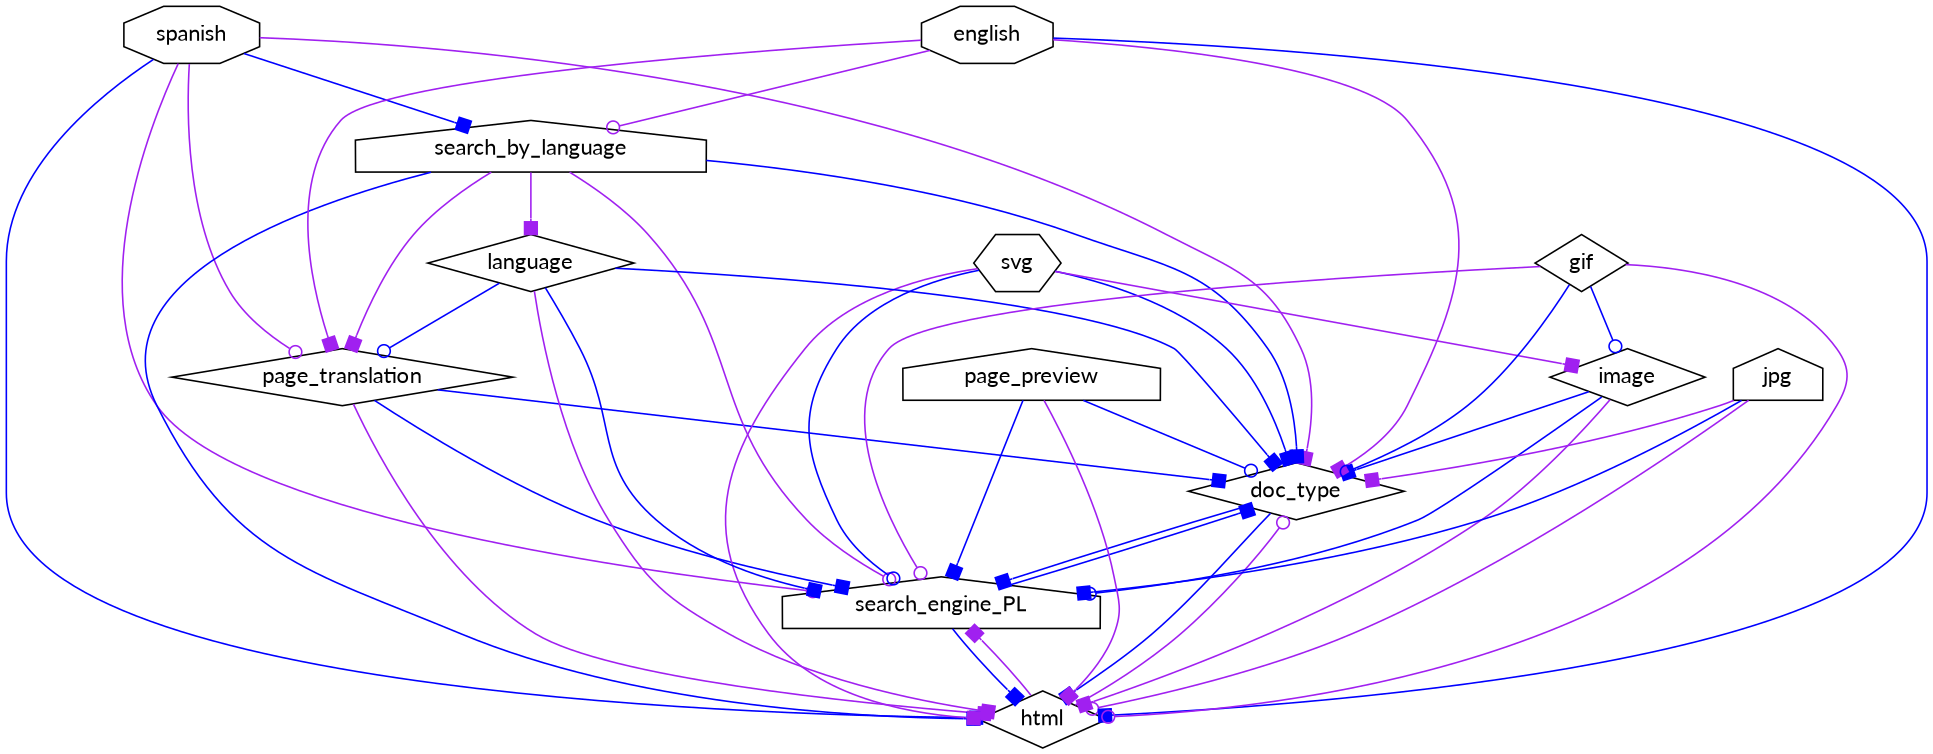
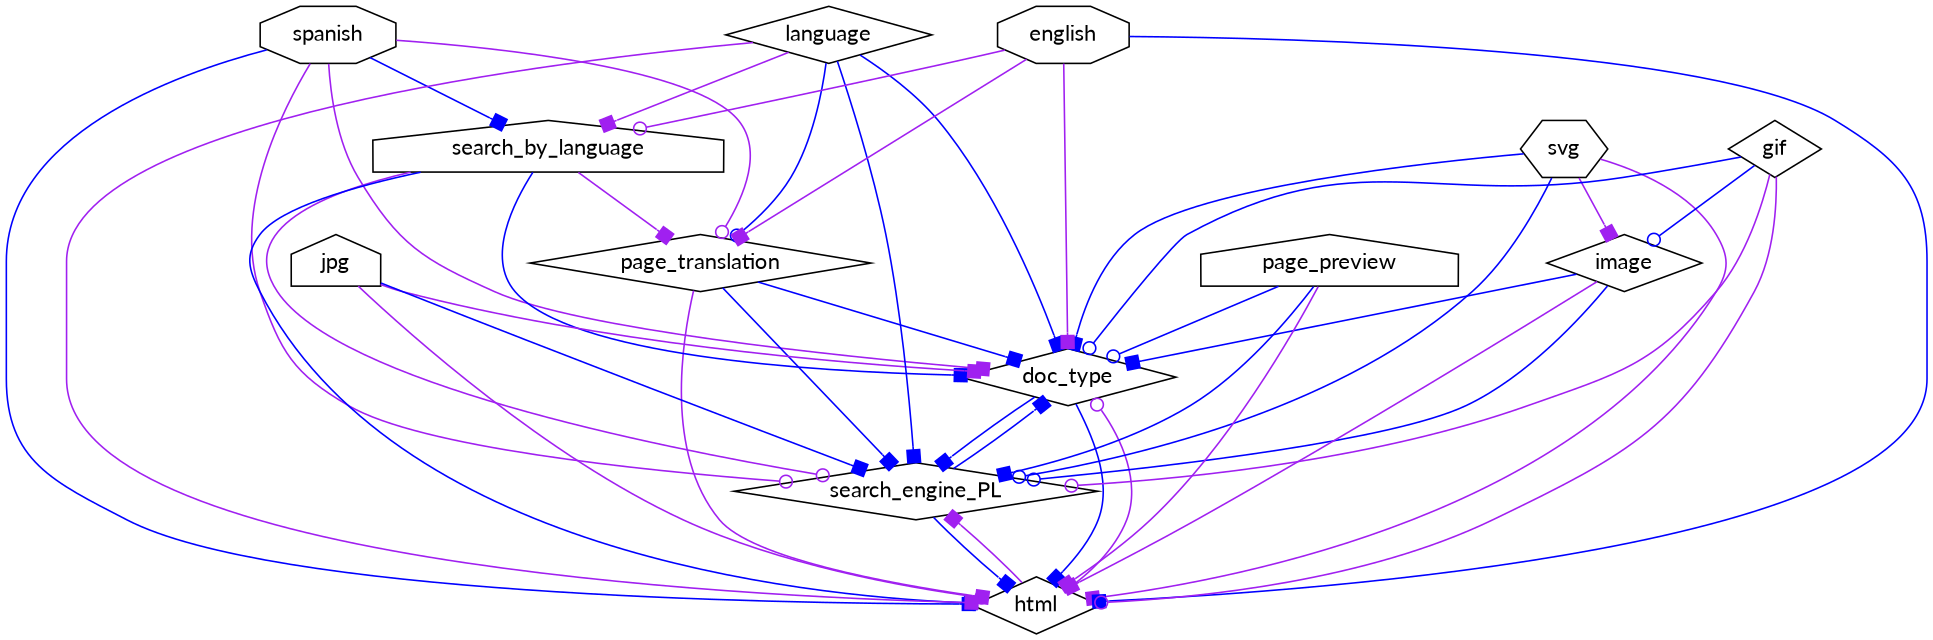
edge "search_by_language" -> "language": reversed
node "search_engine_PL": shape house -> diamond
